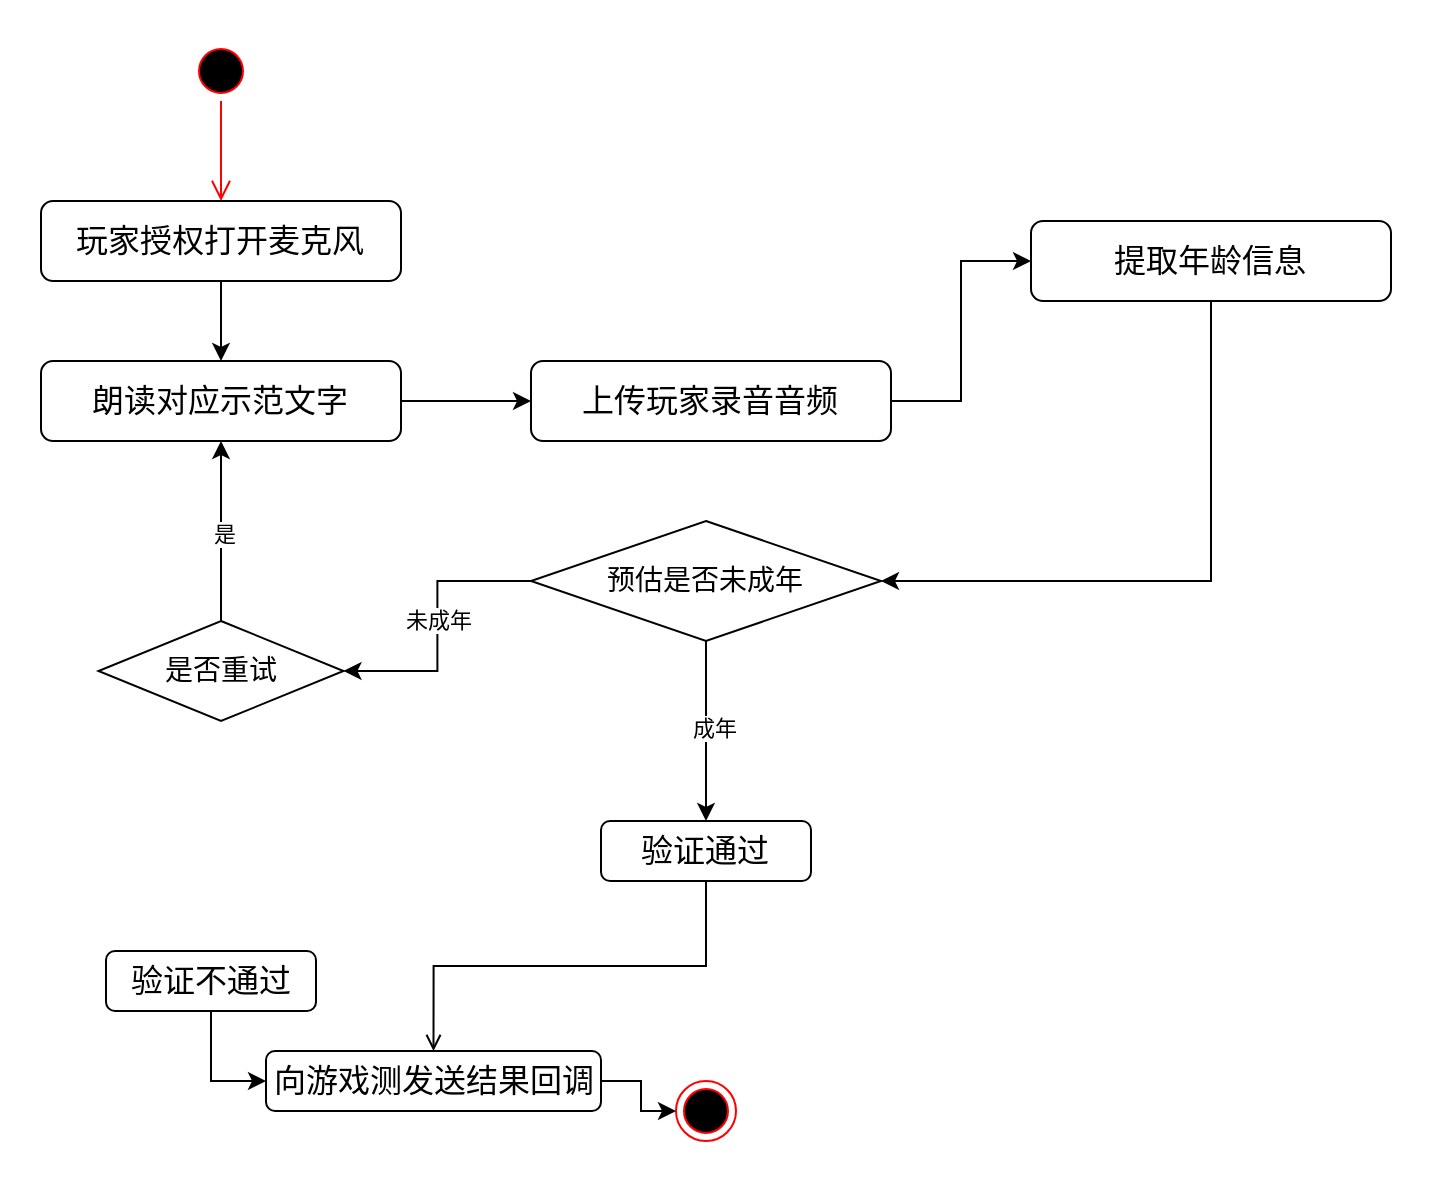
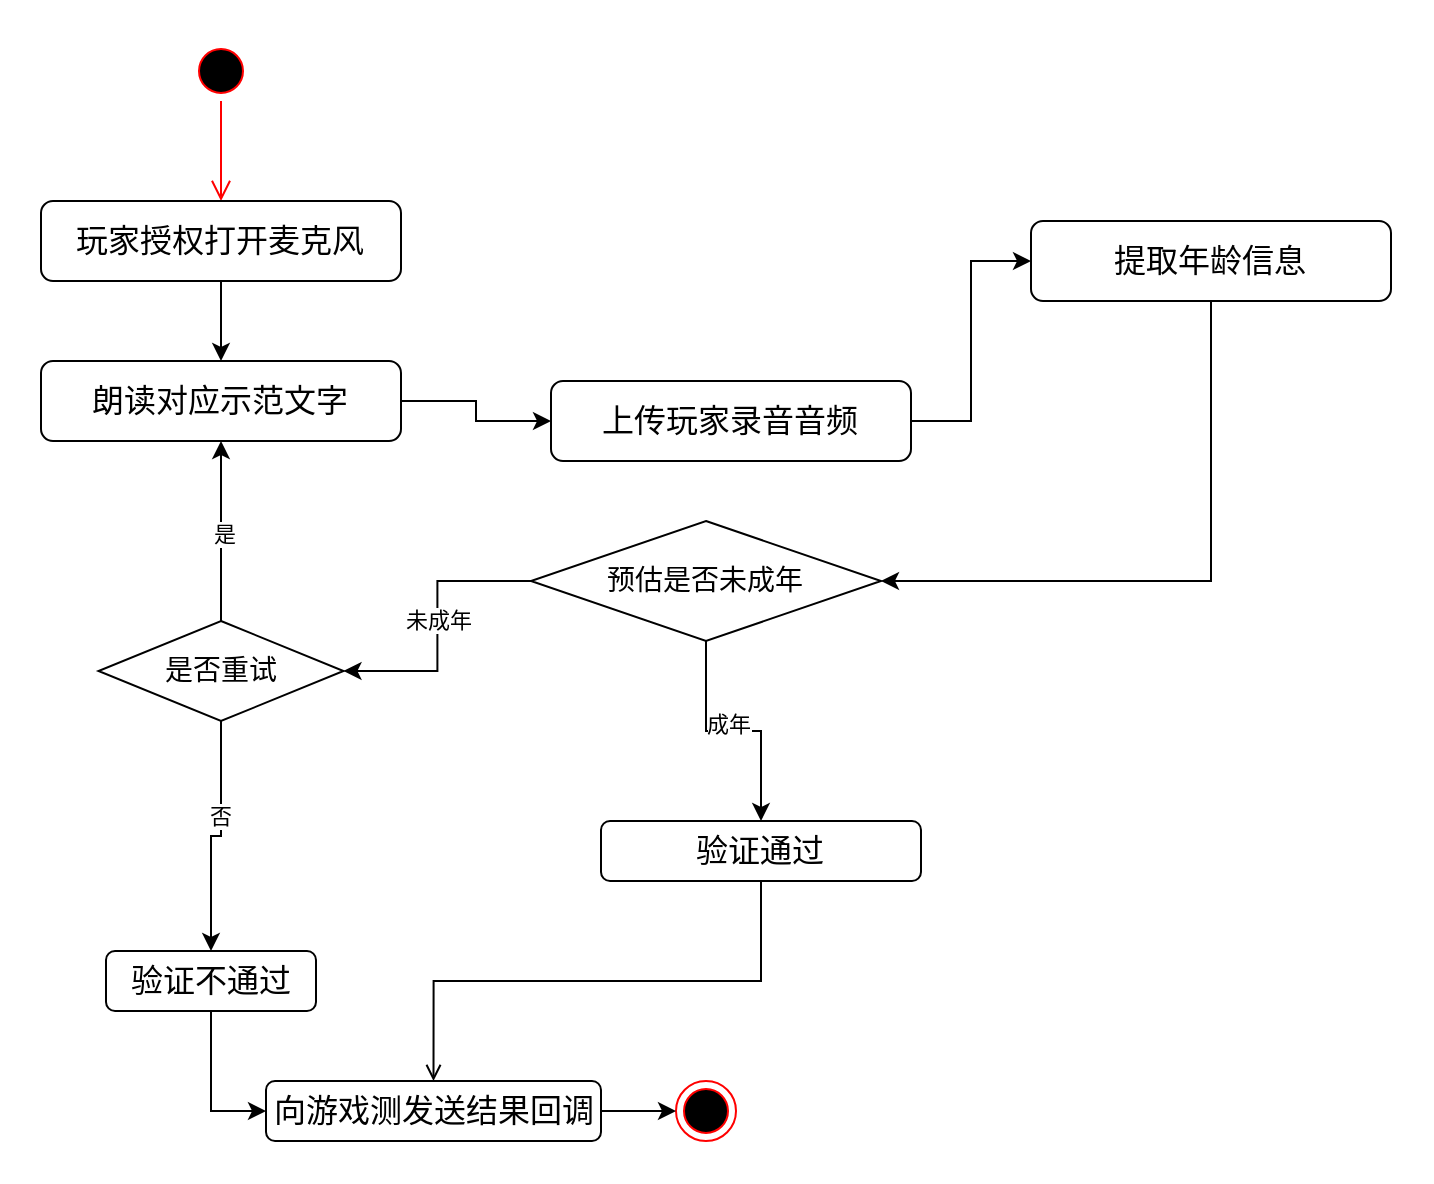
node "上传玩家录音音频": moved (711, 401) -> (731, 421)
edge "是否重试" -> "验证不通过": added, label "否"
node "验证通过": size 210x60 -> 320x60
node "向游戏测发送结果回调": moved (434, 1081) -> (434, 1111)
